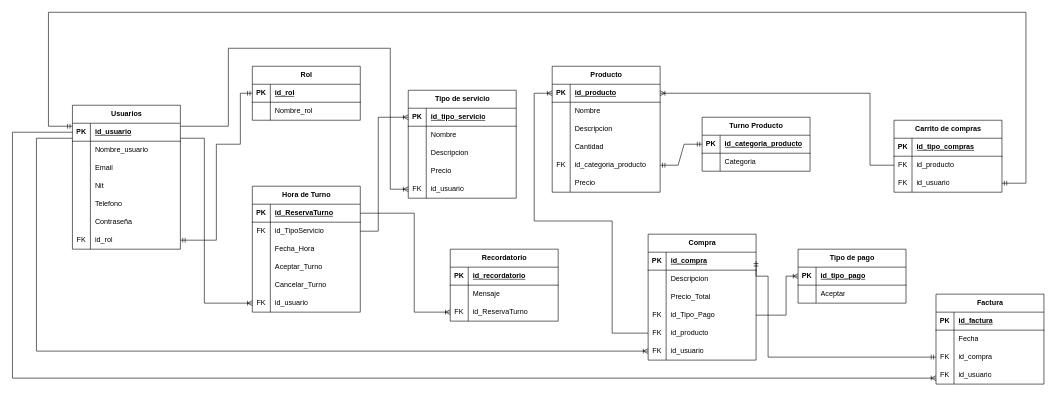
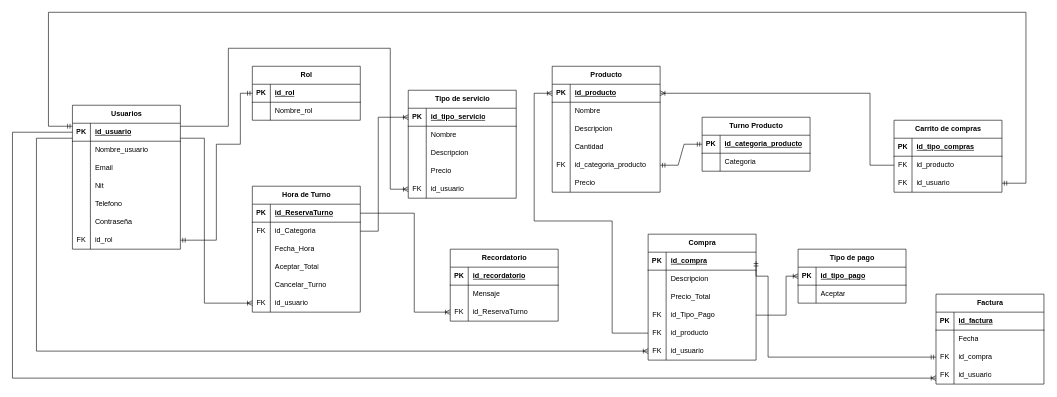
node "id_TipoServicio": label "id_TipoServicio" -> "id_Categoria"
node "Aceptar_Turno": label "Aceptar_Turno" -> "Aceptar_Total"
